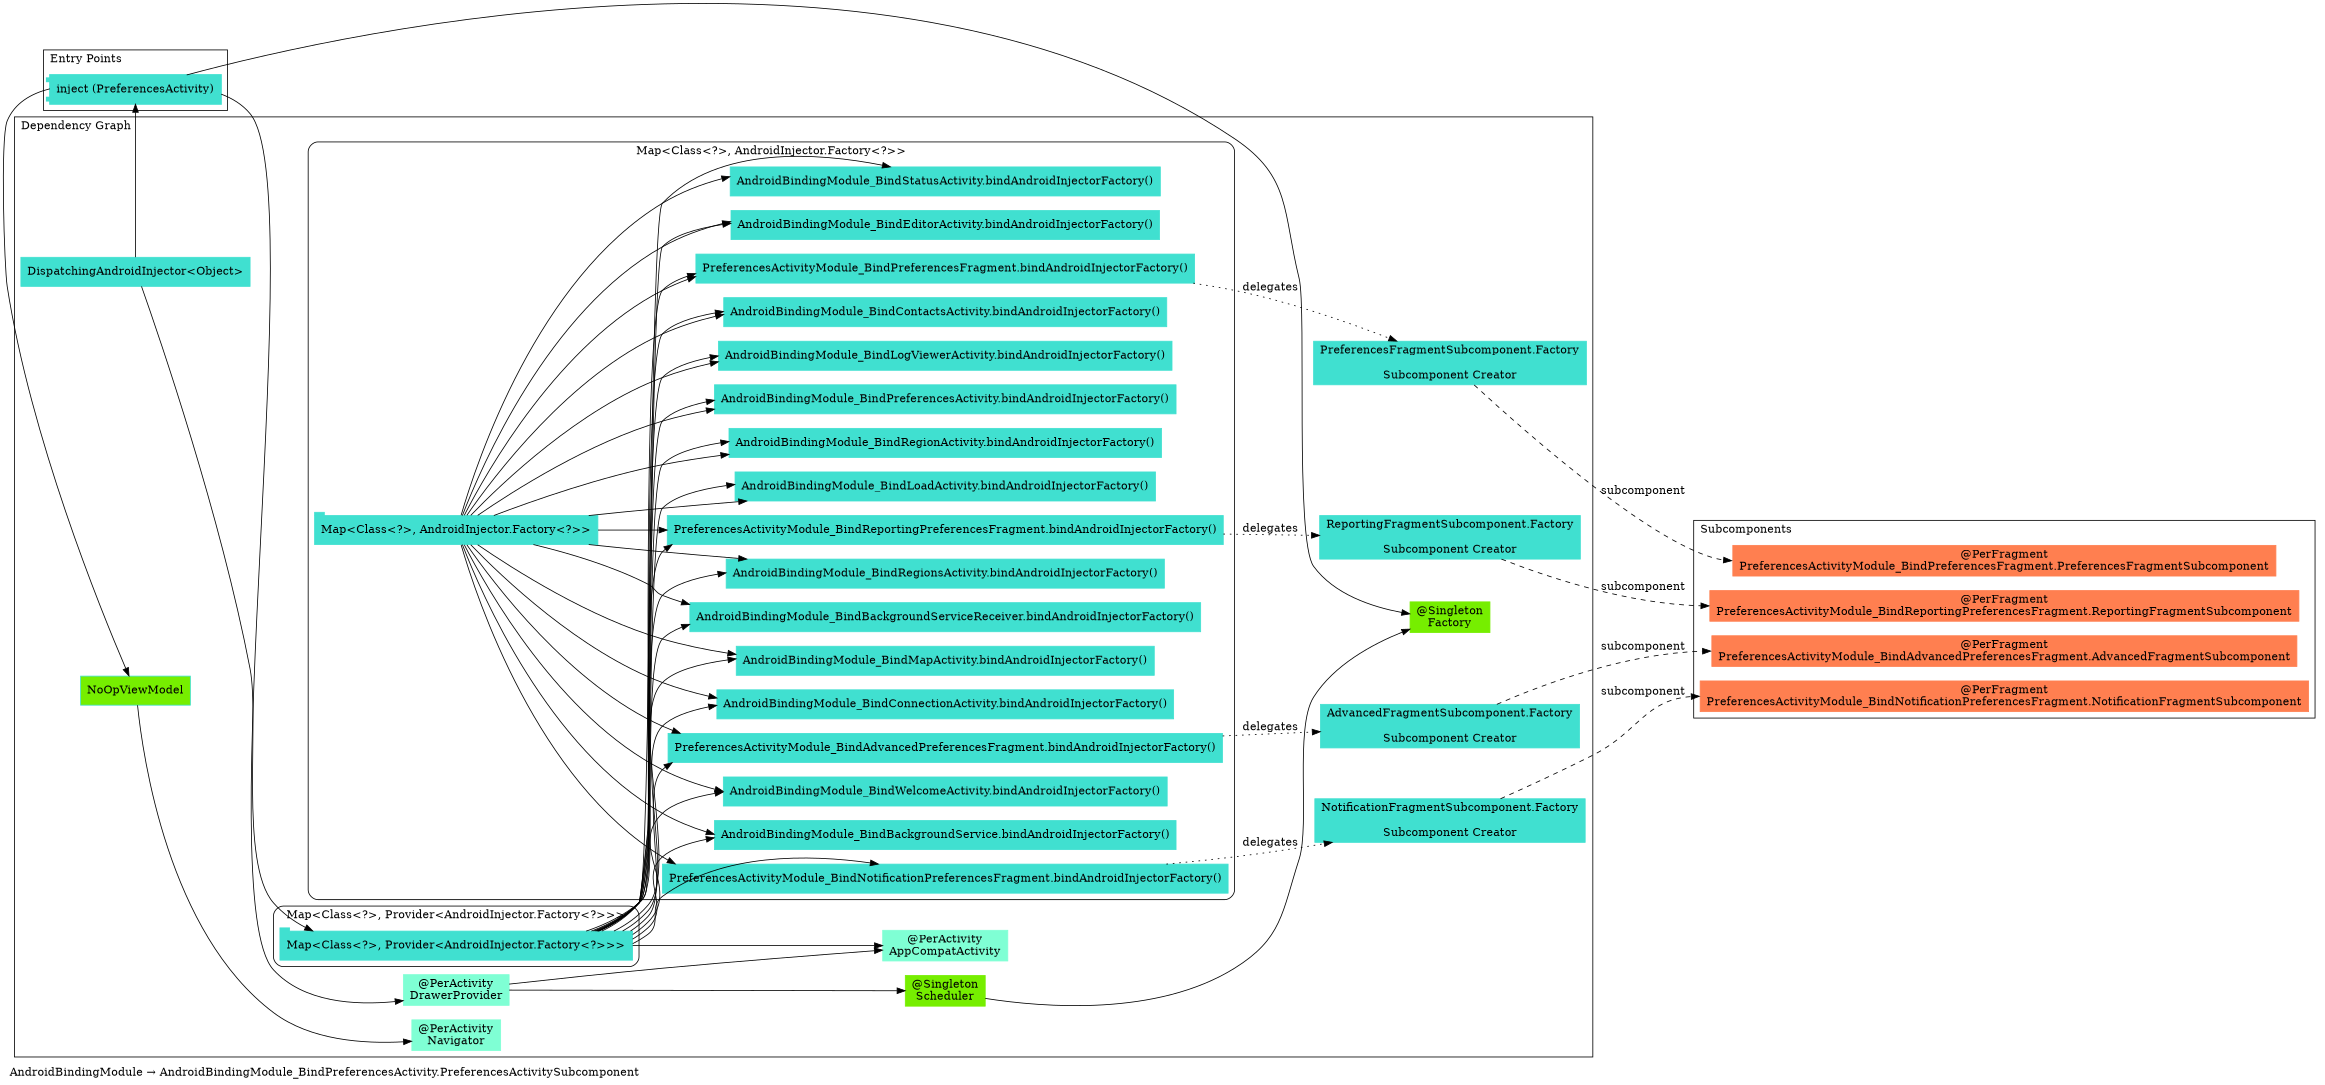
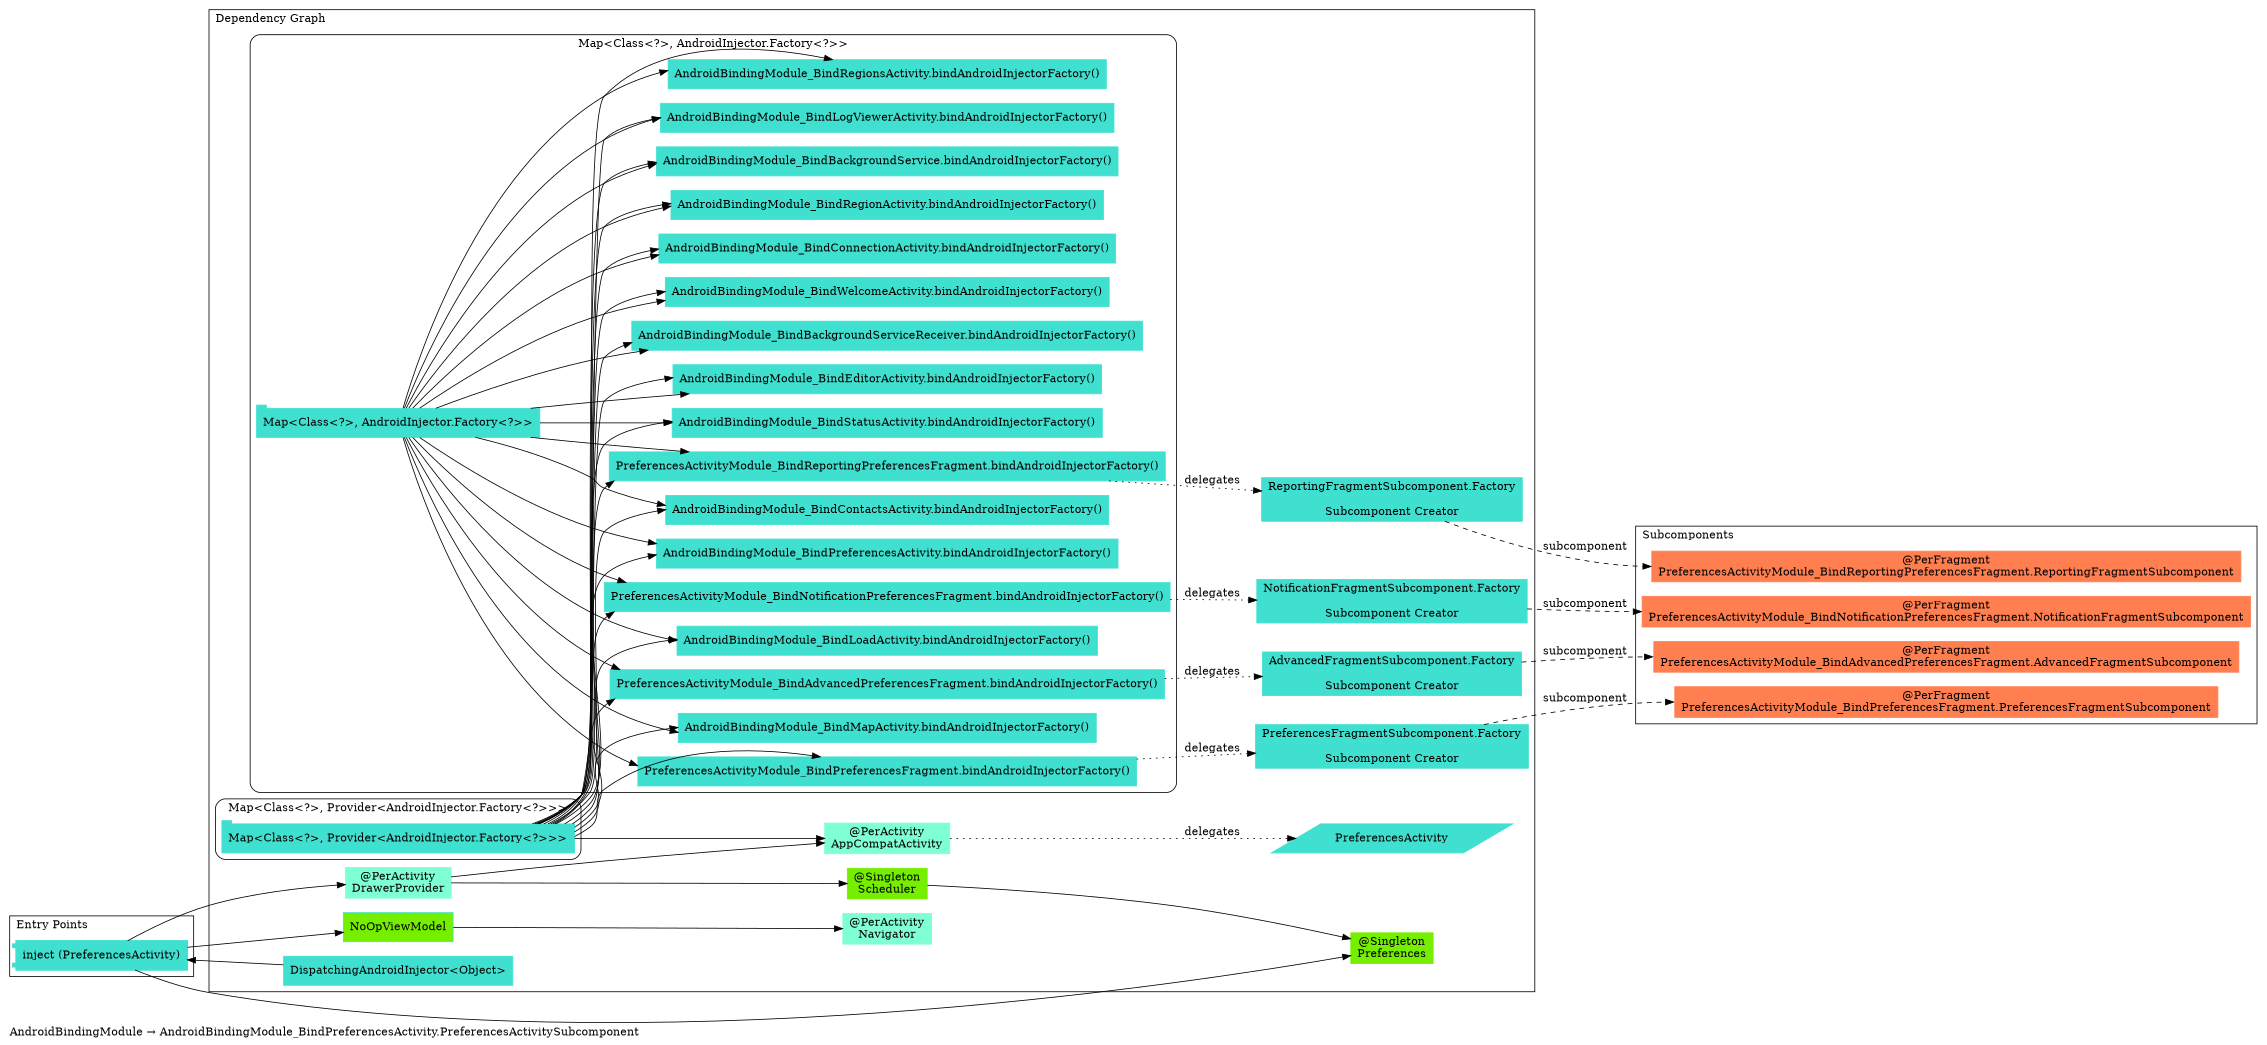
edge "DispatchingAndroidInjector<Object>" -> "Map<Class<?>, Provider<AndroidInjector.Factory<?>>>": removed
node "@Singleton Factory": label "@Singleton Factory" -> "@Singleton Preferences"
node "PreferencesActivity": added
